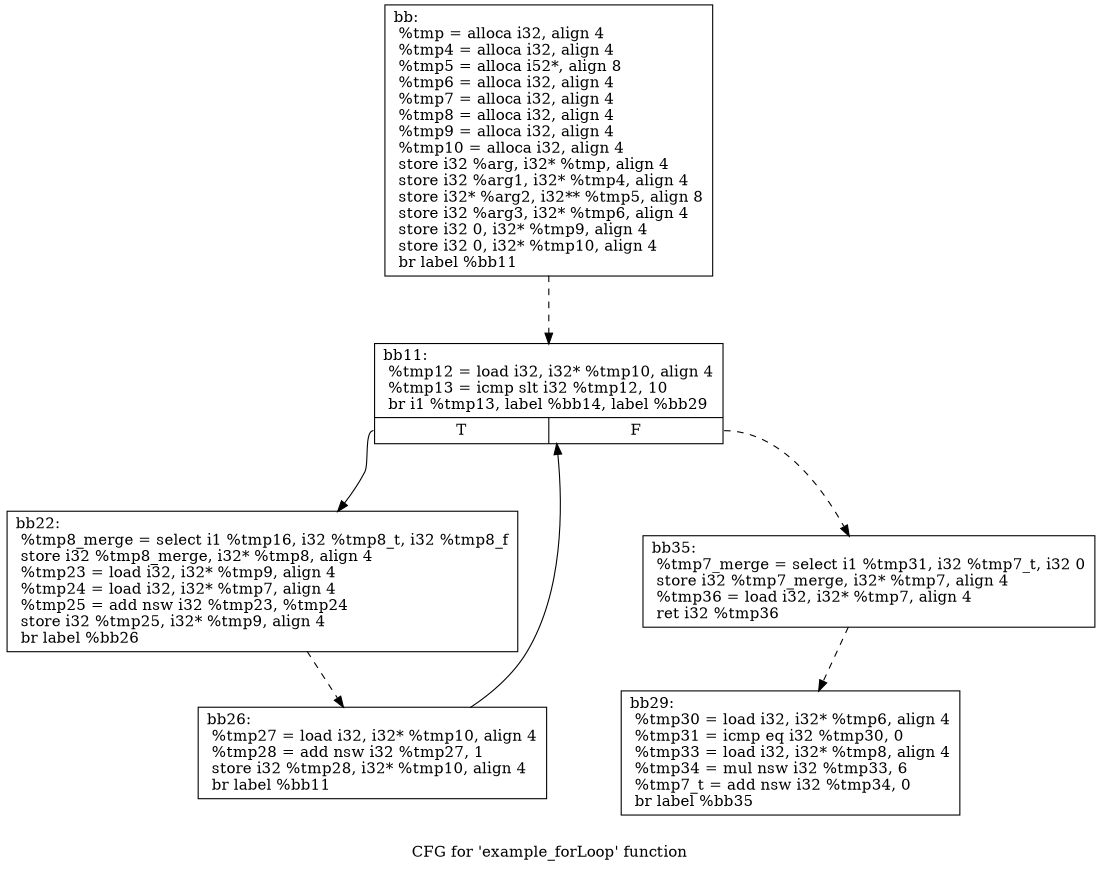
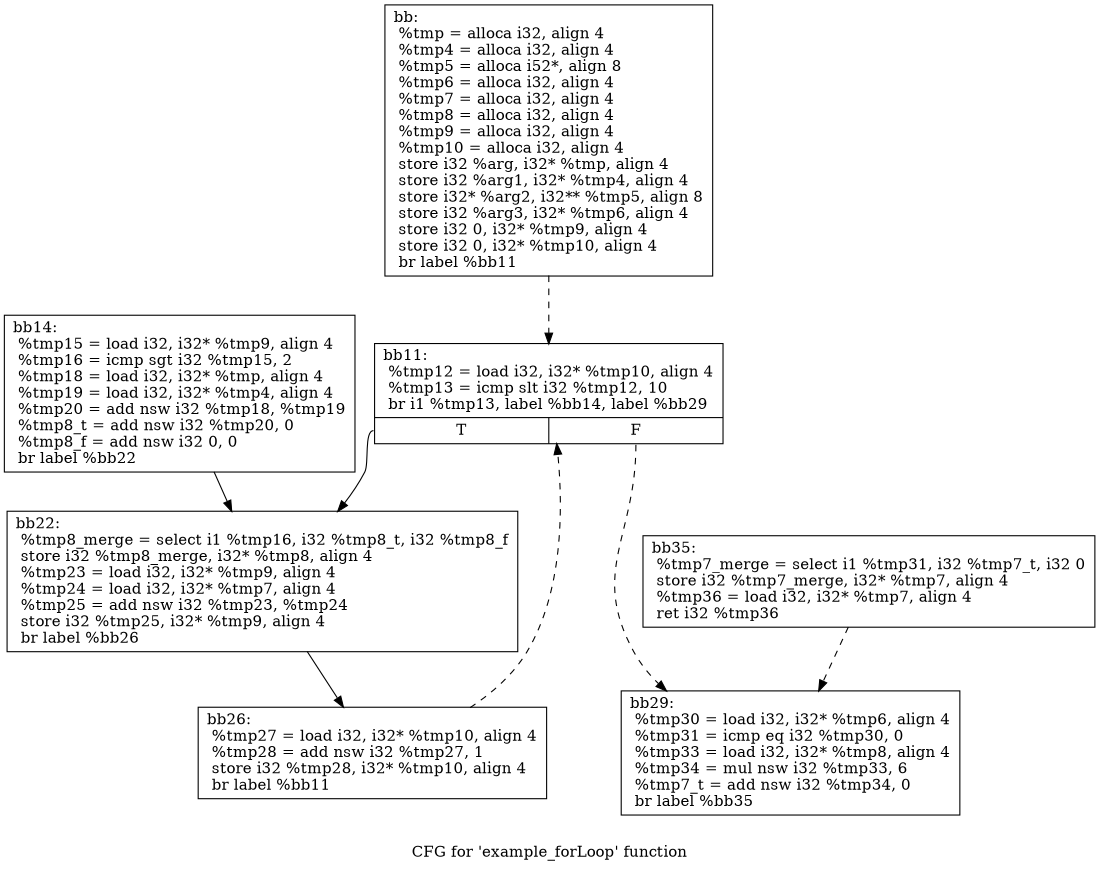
node "bb14:": added
edge "bb11:" -> "bb35:": now "bb11:" -> "bb29:"
edge "bb26:" -> "bb11:": style solid -> dashed
edge "bb22:" -> "bb26:": style dashed -> solid
